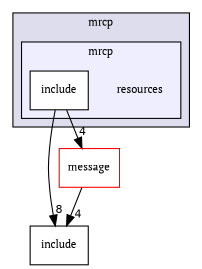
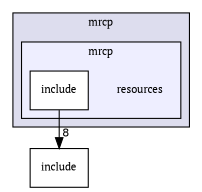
node "message": removed
